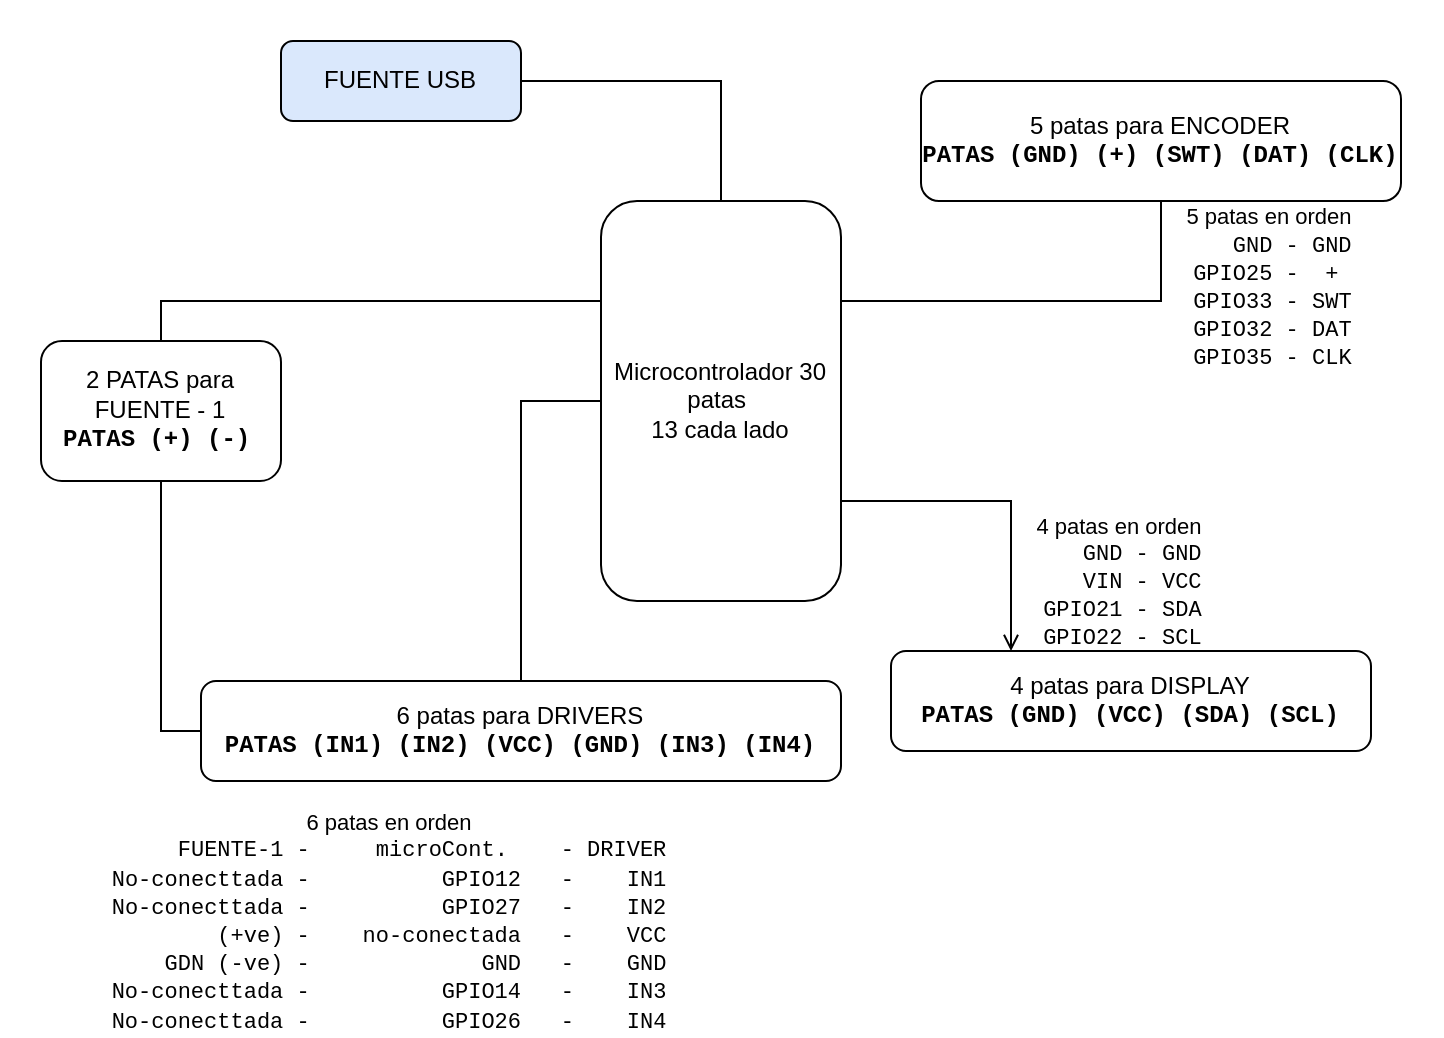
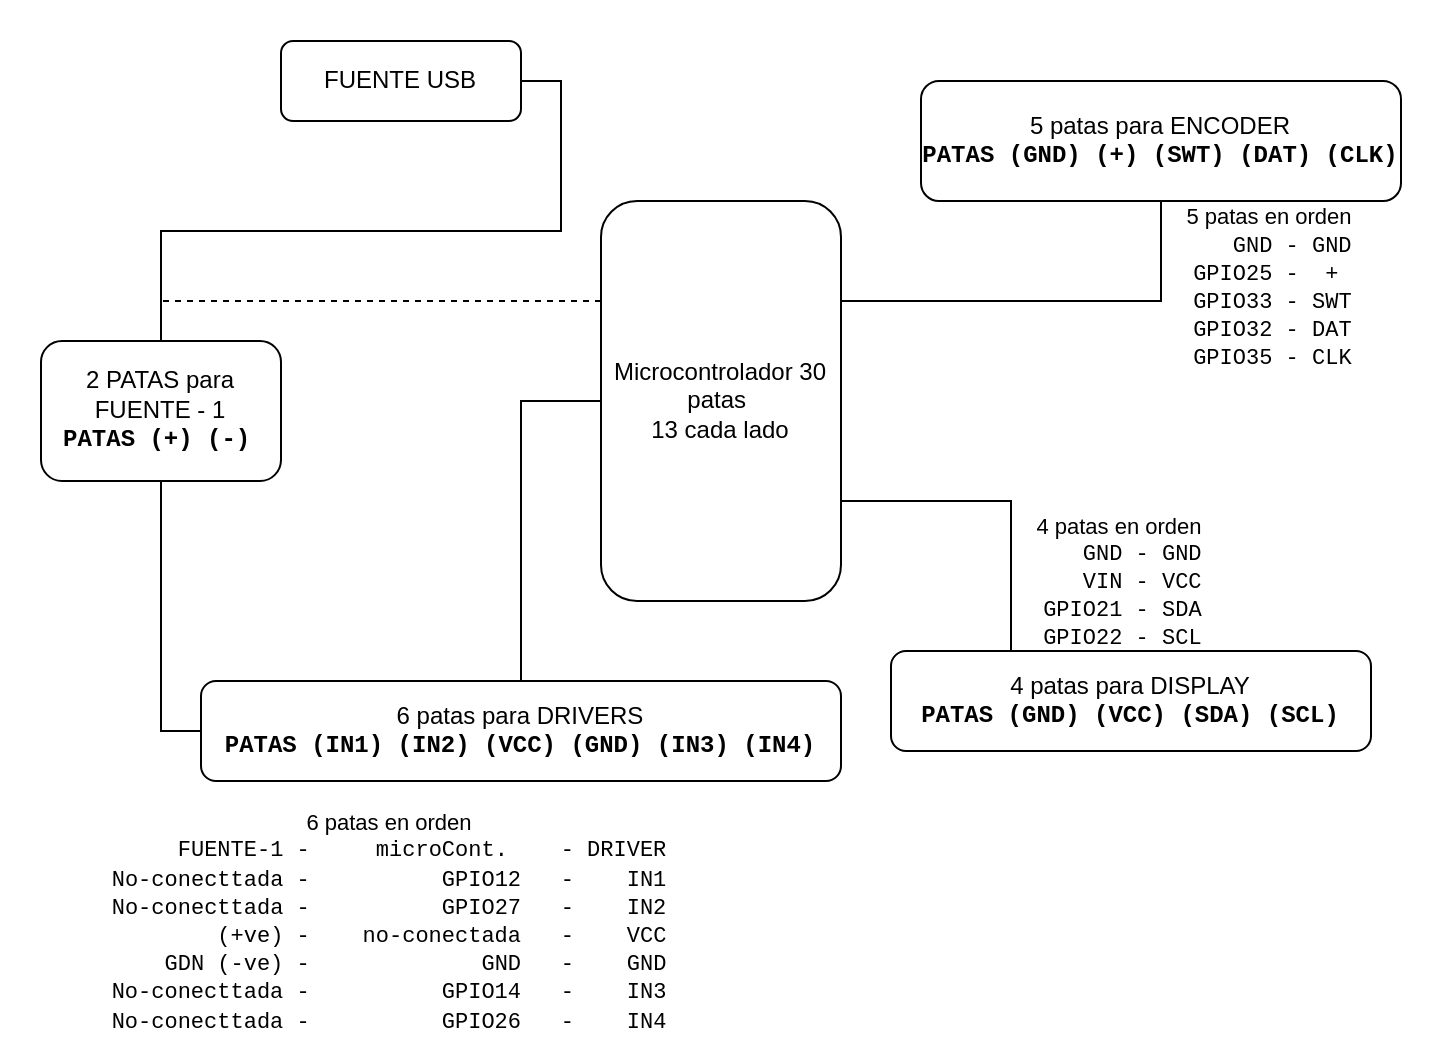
node "FUENTE USB": fillcolor #dae8fc -> #ffffff
edge "FUENTE USB" -- "Microcontrolador 30 patas 13 cada lado": now "FUENTE USB" -- "2 PATAS para FUENTE - 1 PATAS (+) (-)"
edge "Microcontrolador 30 patas 13 cada lado" -- "2 PATAS para FUENTE - 1 PATAS (+) (-)": style solid -> dashed
edge "Microcontrolador 30 patas 13 cada lado" -> "4 patas para DISPLAY PATAS (GND) (VCC) (SDA) (SCL)": arrowhead open -> none
